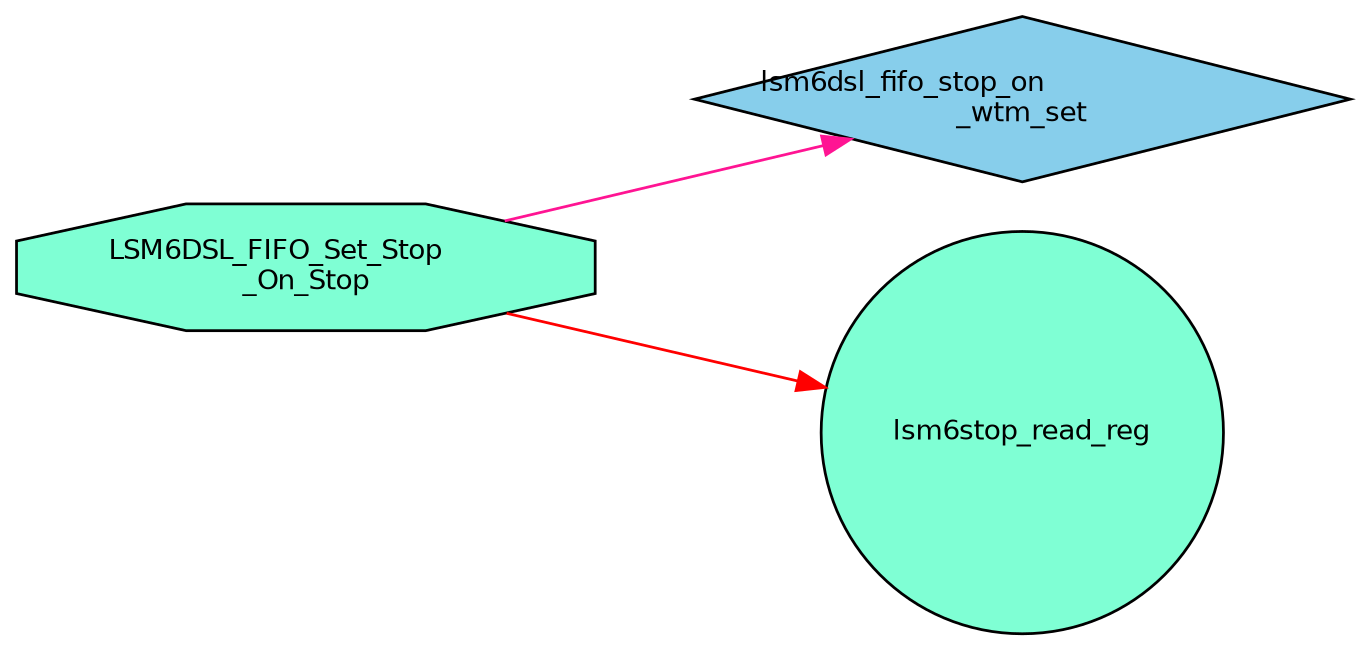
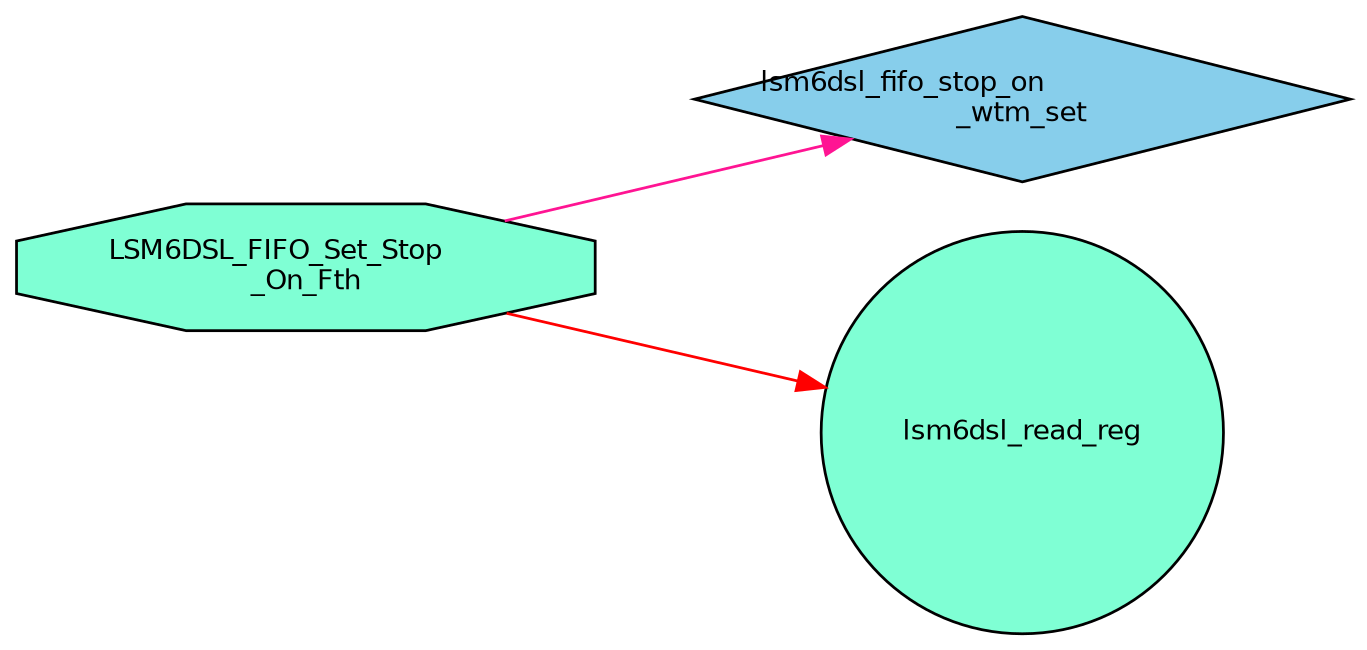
node "LSM6DSL_FIFO_Set_Stop _On_Stop": label "LSM6DSL_FIFO_Set_Stop _On_Stop" -> "LSM6DSL_FIFO_Set_Stop _On_Fth"
node "lsm6stop_read_reg": label "lsm6stop_read_reg" -> "lsm6dsl_read_reg"
